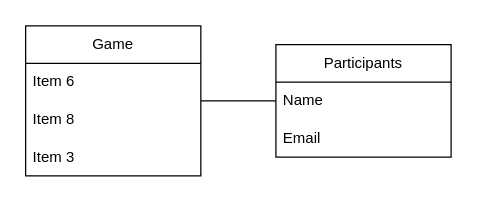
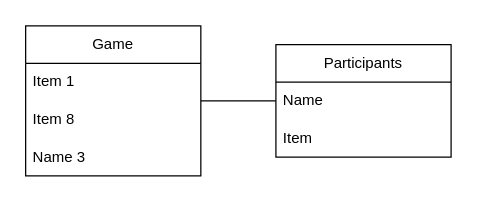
node "Item 6": label "Item 6" -> "Item 1"
node "Email": label "Email" -> "Item"
node "Item 3": label "Item 3" -> "Name 3"
